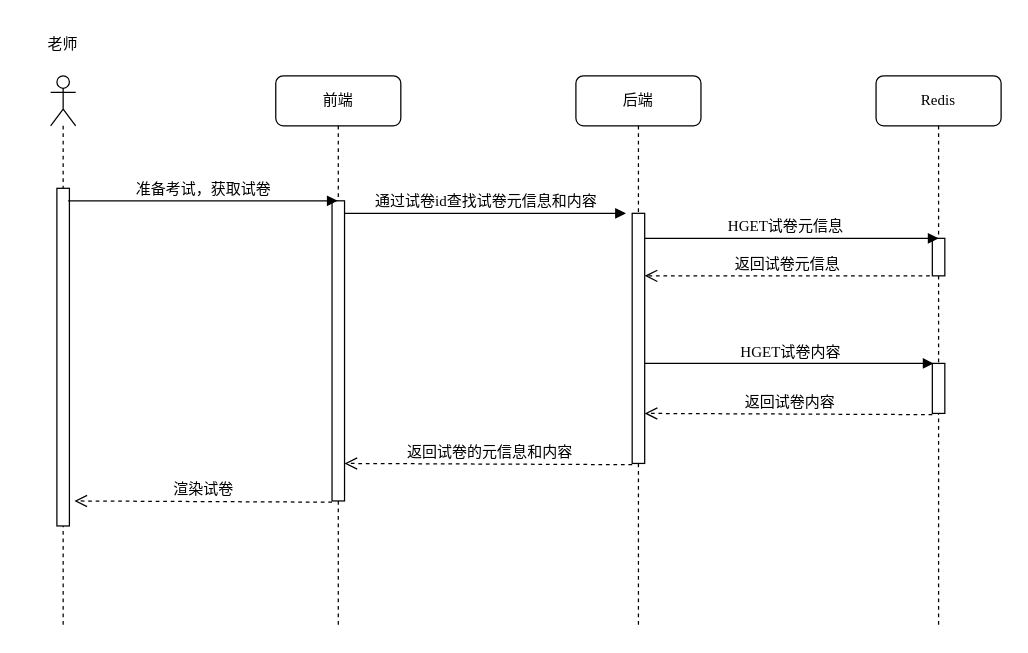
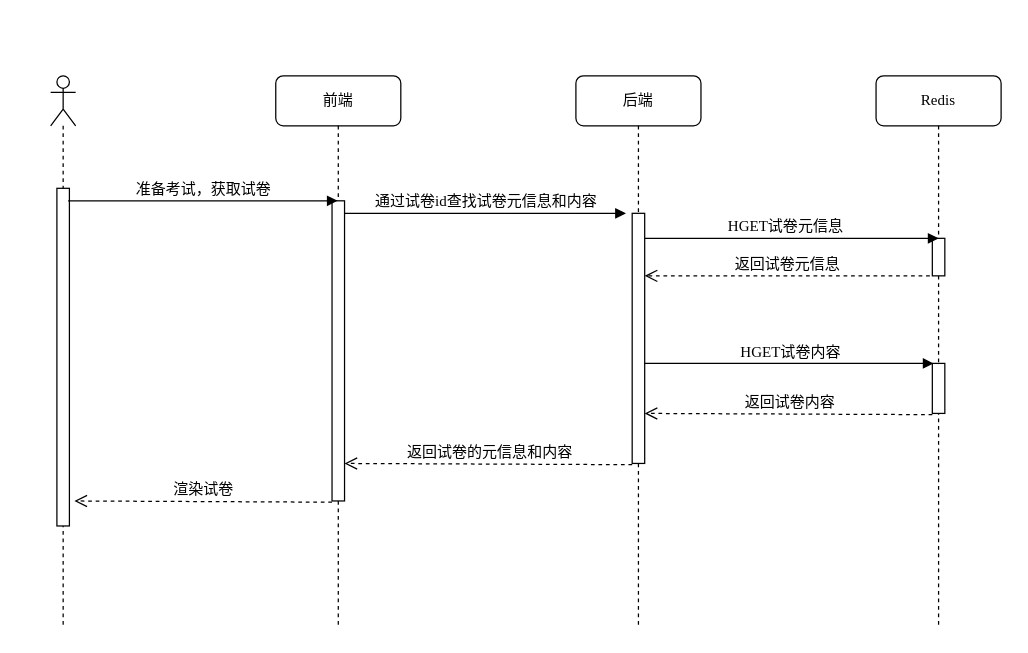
node "老师": removed
